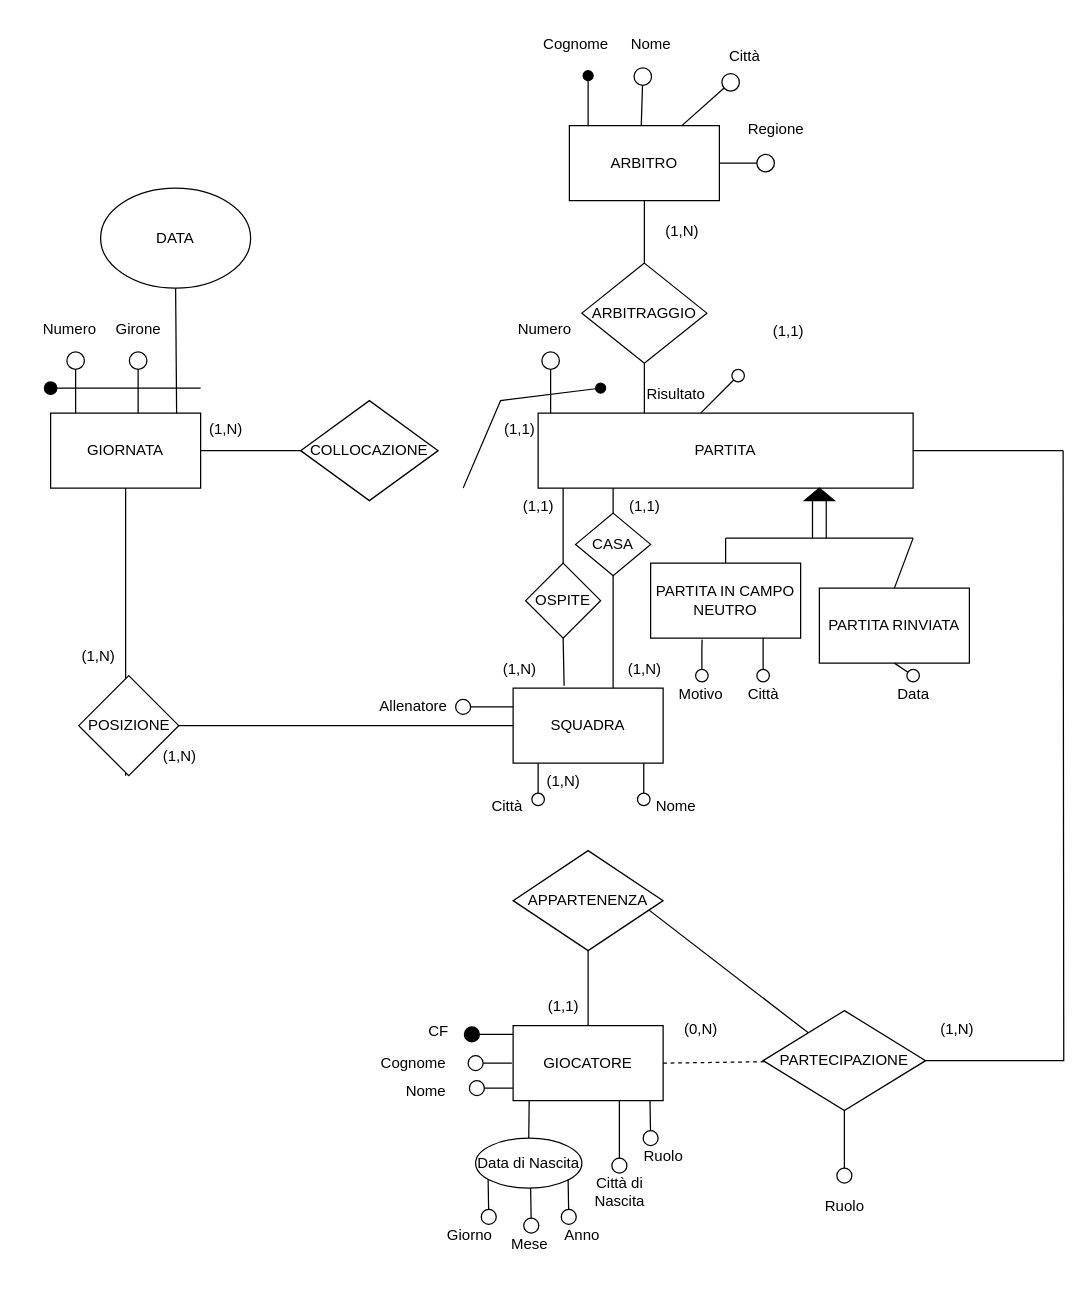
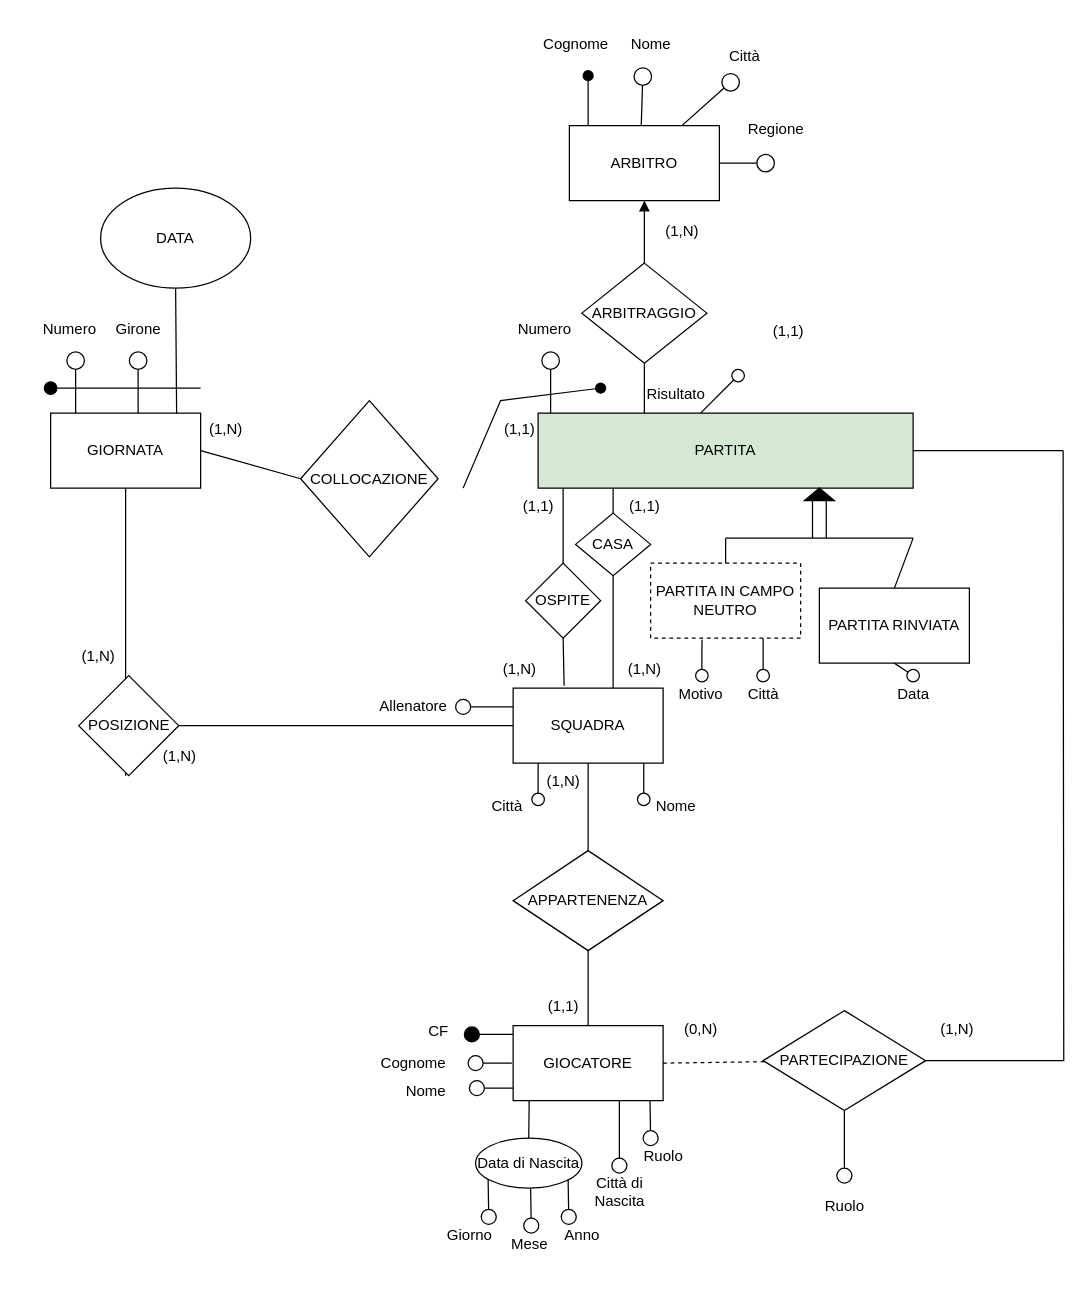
edge "ARBITRO" -- "ARBITRAGGIO": arrowhead none -> block
node "COLLOCAZIONE": size 138x100 -> 138x156
node "PARTITA": fillcolor #ffffff -> #d5e8d4
node "PARTITA IN CAMPO NEUTRO": style solid -> dashed
edge "APPARTENENZA" -- "PARTECIPAZIONE": now "APPARTENENZA" -- "SQUADRA"
